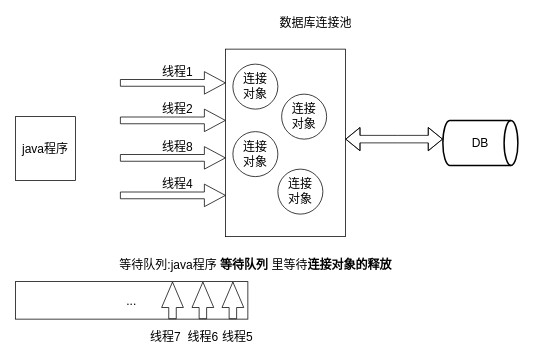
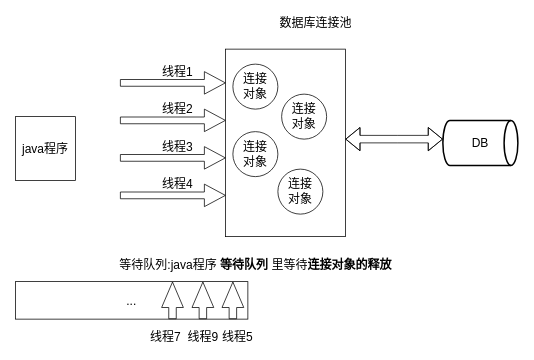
node "线程8": label "线程8" -> "线程3"
node "线程6": label "线程6" -> "线程9"
